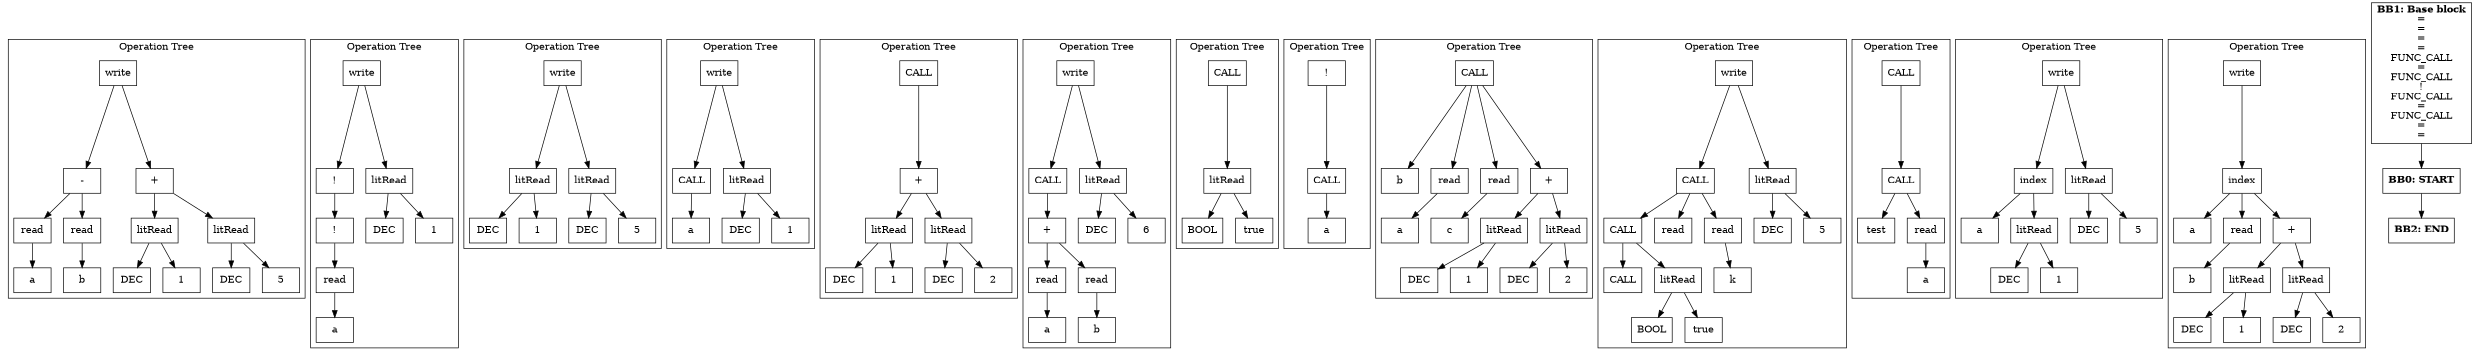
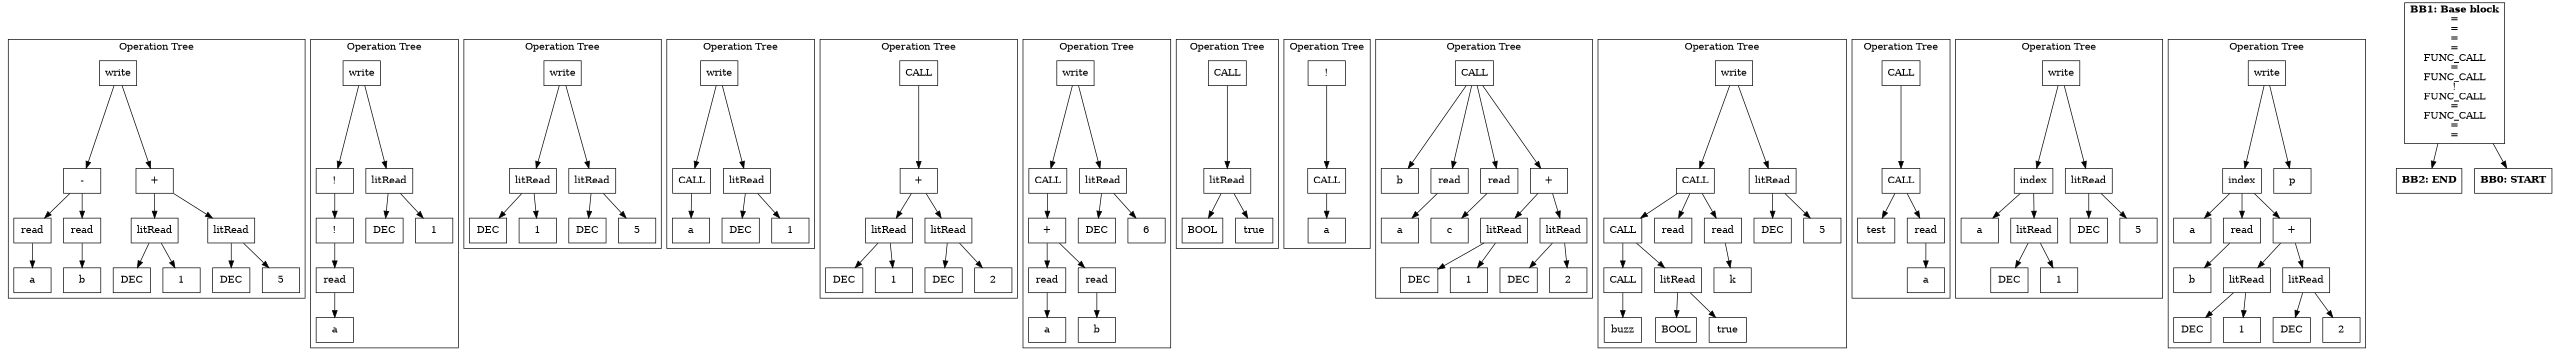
node "p": added
edge "BB0: START" -> "BB2: END": now "BB1: Base block" -> "BB2: END"
node "buzz": added
